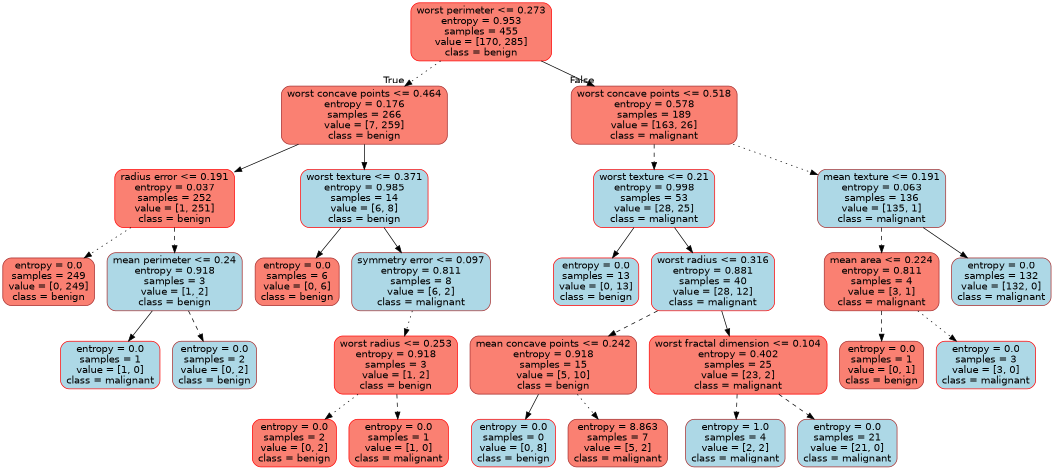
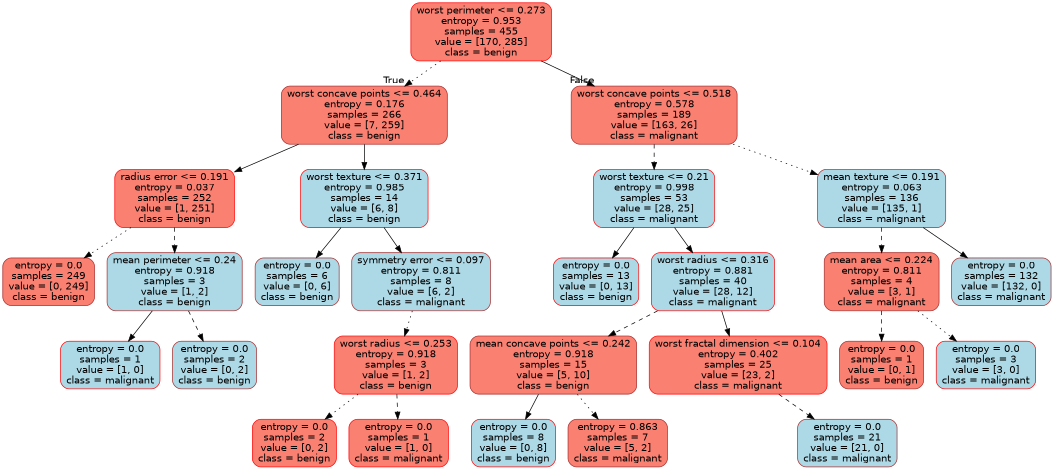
node "entropy = 0.0 samples = 6 value = [0, 6] class = benign": fillcolor salmon -> lightblue
node "entropy = 0.0 samples = 0 value = [0, 8] class = benign": label "entropy = 0.0 samples = 0 value = [0, 8] class = benign" -> "entropy = 0.0 samples = 8 value = [0, 8] class = benign"
node "entropy = 8.863 samples = 7 value = [5, 2] class = malignant": label "entropy = 8.863 samples = 7 value = [5, 2] class = malignant" -> "entropy = 0.863 samples = 7 value = [5, 2] class = malignant"
node "entropy = 1.0 samples = 4 value = [2, 2] class = malignant": removed
